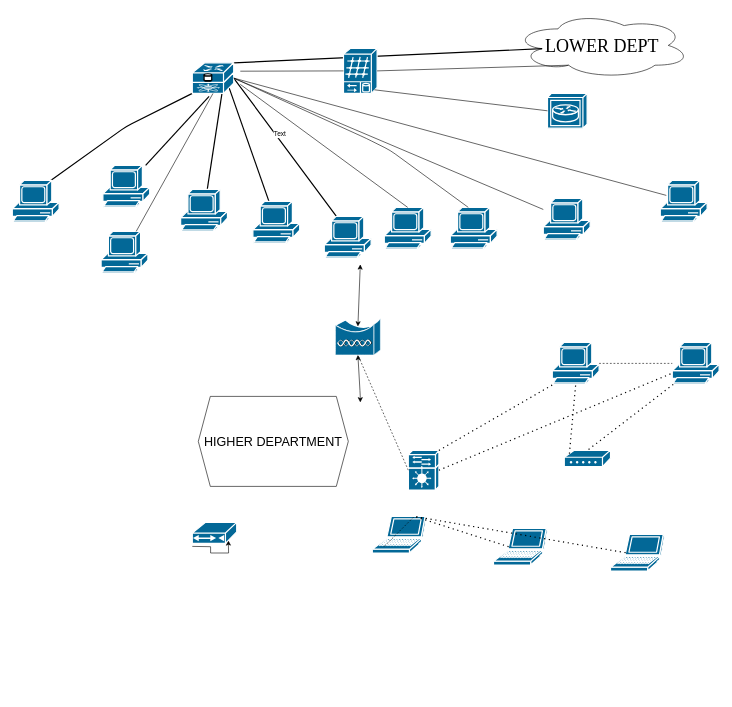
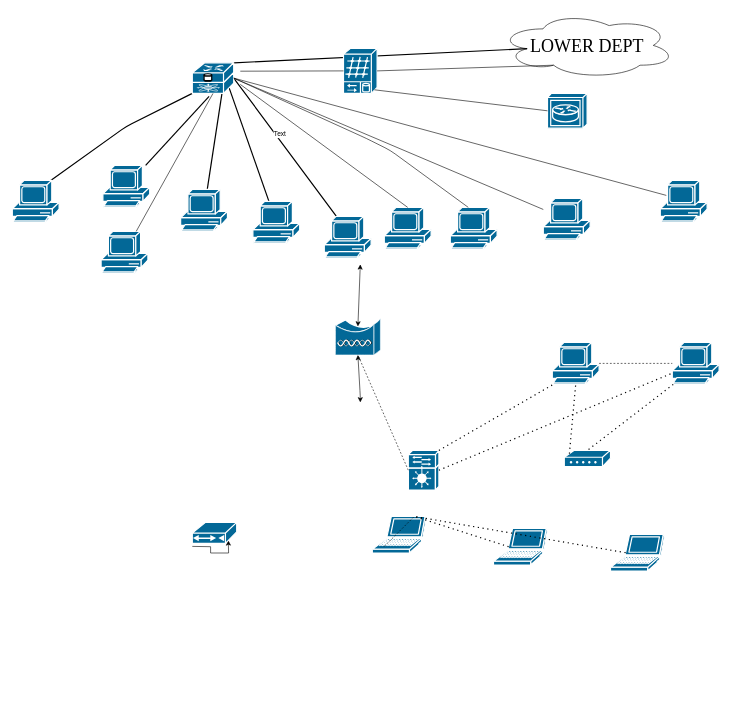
node "LOWER DEPT": moved (602, 45) -> (587, 45)
node "HIGHER DEPARTMENT": removed
